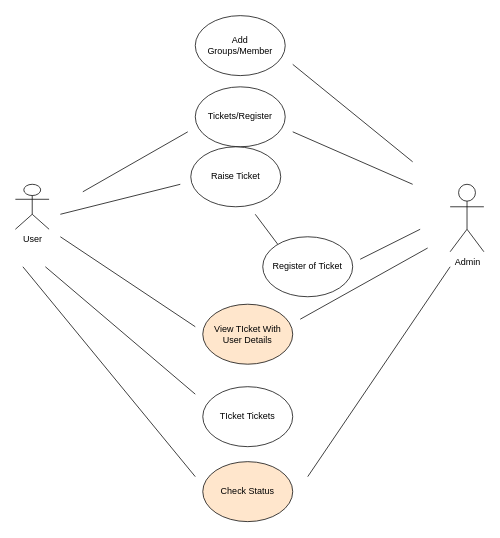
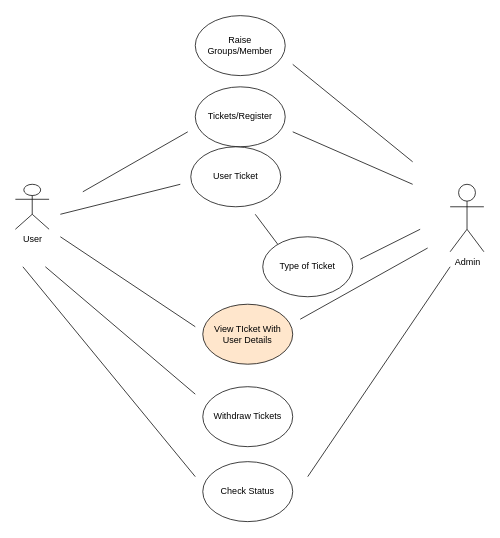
node "Add Groups/Member": label "Add Groups/Member" -> "Raise Groups/Member"
node "Raise Ticket": label "Raise Ticket" -> "User Ticket"
node "Register of Ticket": label "Register of Ticket" -> "Type of Ticket"
node "TIcket Tickets": label "TIcket Tickets" -> "Withdraw Tickets"
node "Check Status": fillcolor #ffe6cc -> #ffffff
